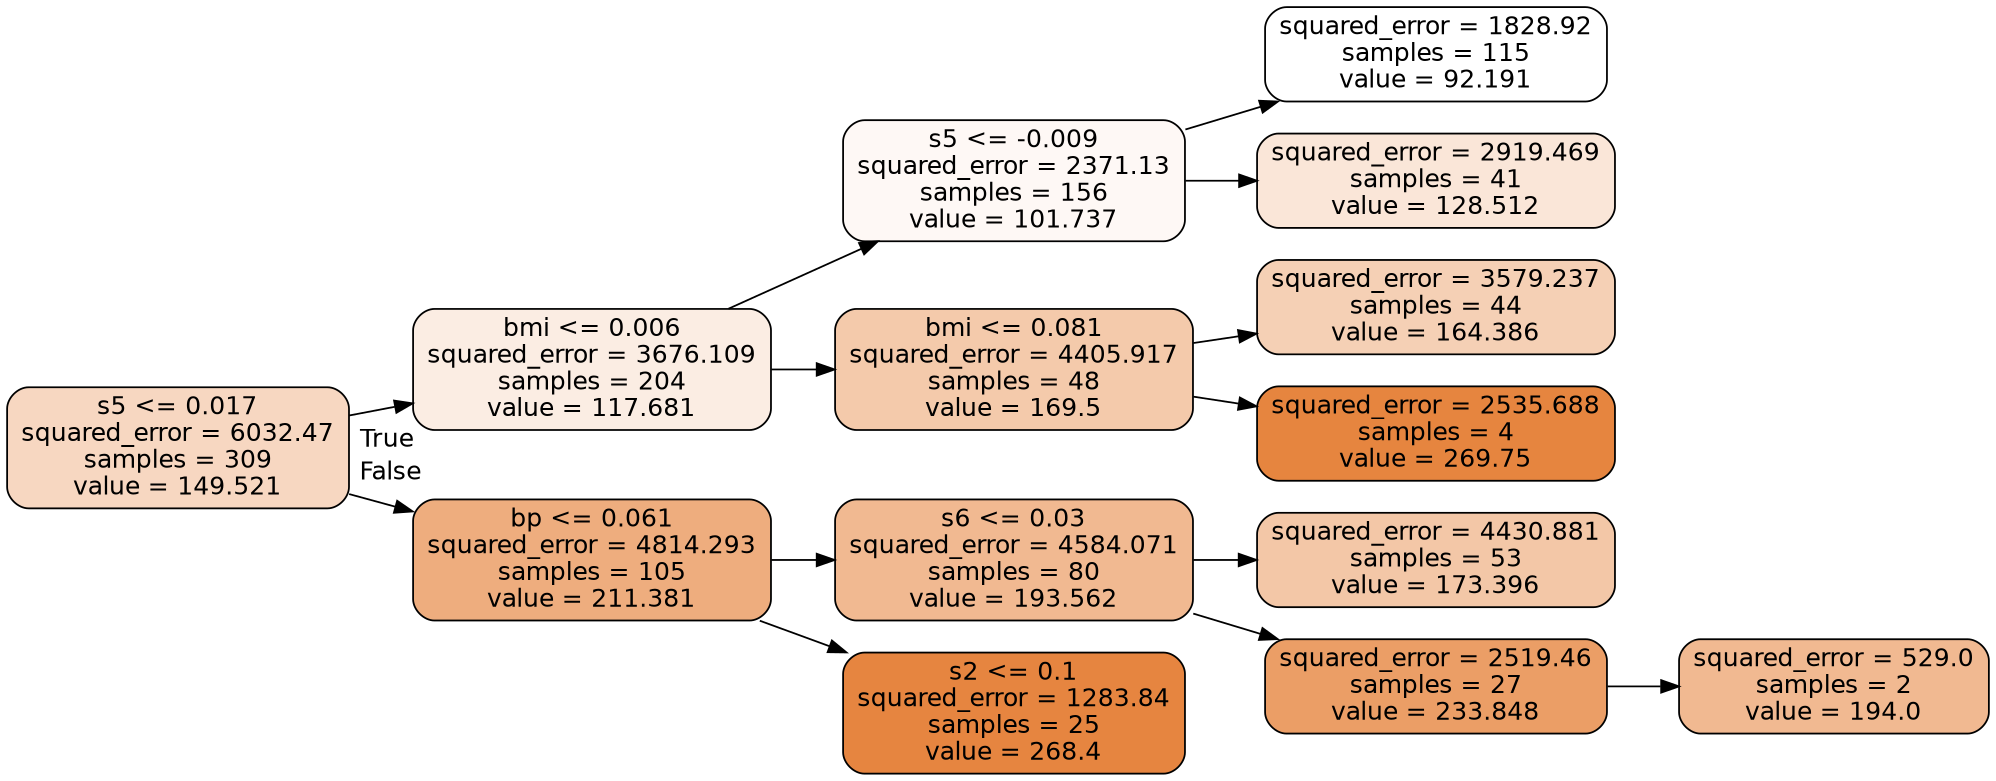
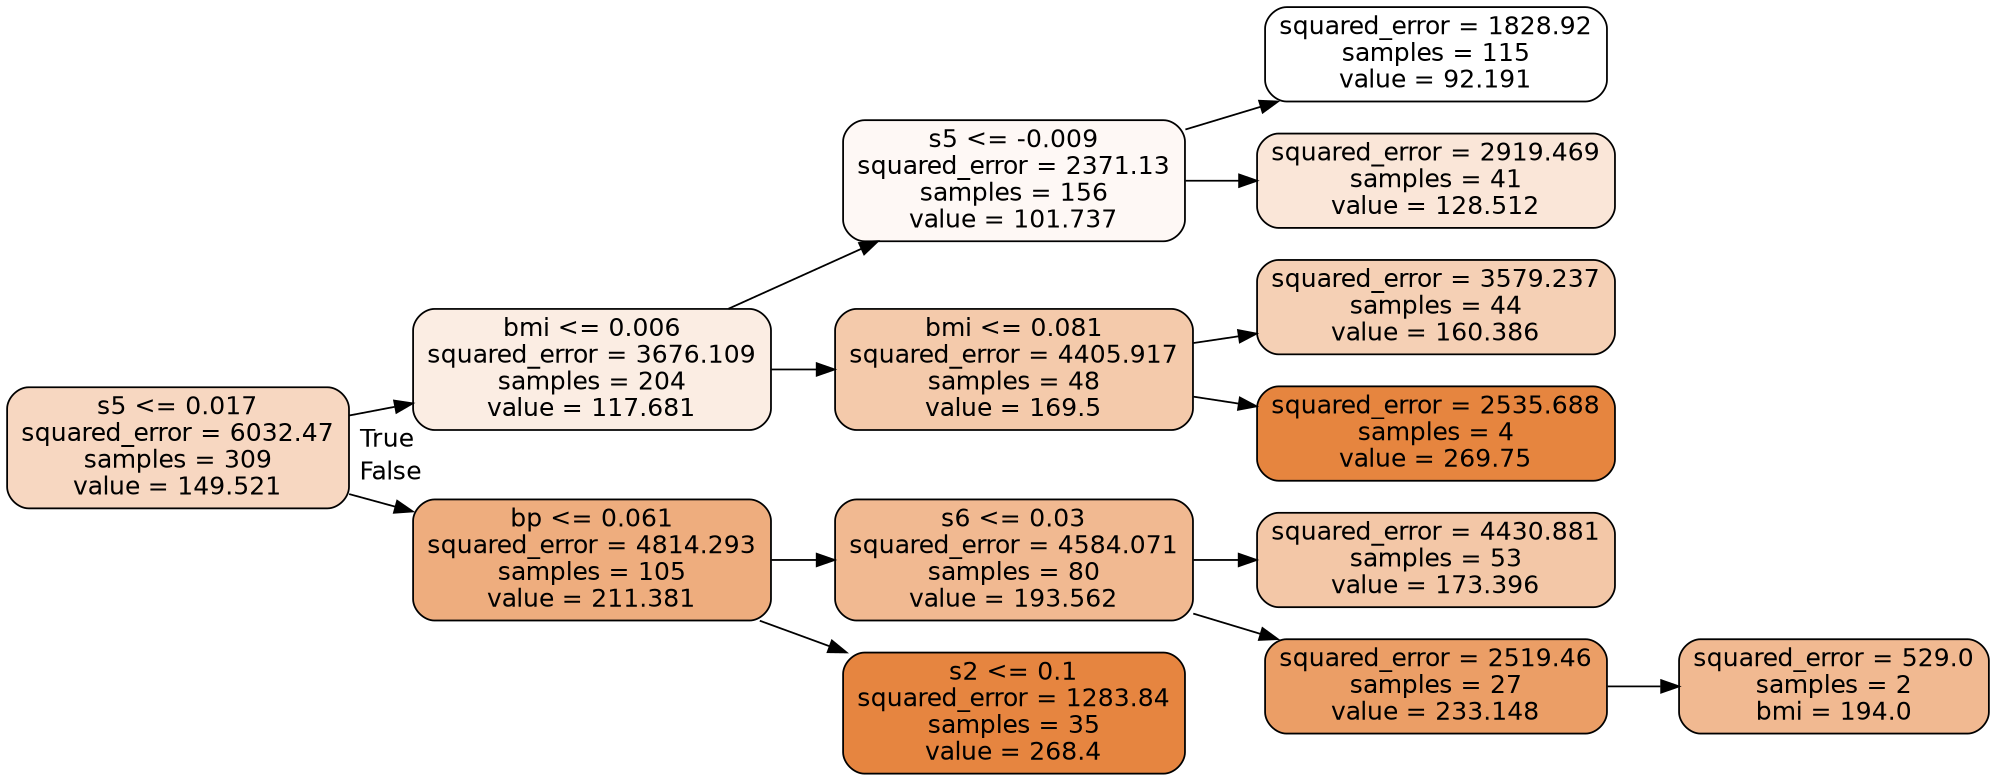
node "squared_error = 3579.237 samples = 44 value = 164.386": label "squared_error = 3579.237 samples = 44 value = 164.386" -> "squared_error = 3579.237 samples = 44 value = 160.386"
node "squared_error = 2519.46 samples = 27 value = 233.848": label "squared_error = 2519.46 samples = 27 value = 233.848" -> "squared_error = 2519.46 samples = 27 value = 233.148"
node "squared_error = 529.0 samples = 2 value = 194.0": label "squared_error = 529.0 samples = 2 value = 194.0" -> "squared_error = 529.0 samples = 2 bmi = 194.0"
node "s2 <= 0.1 squared_error = 1283.84 samples = 25 value = 268.4": label "s2 <= 0.1 squared_error = 1283.84 samples = 25 value = 268.4" -> "s2 <= 0.1 squared_error = 1283.84 samples = 35 value = 268.4"
